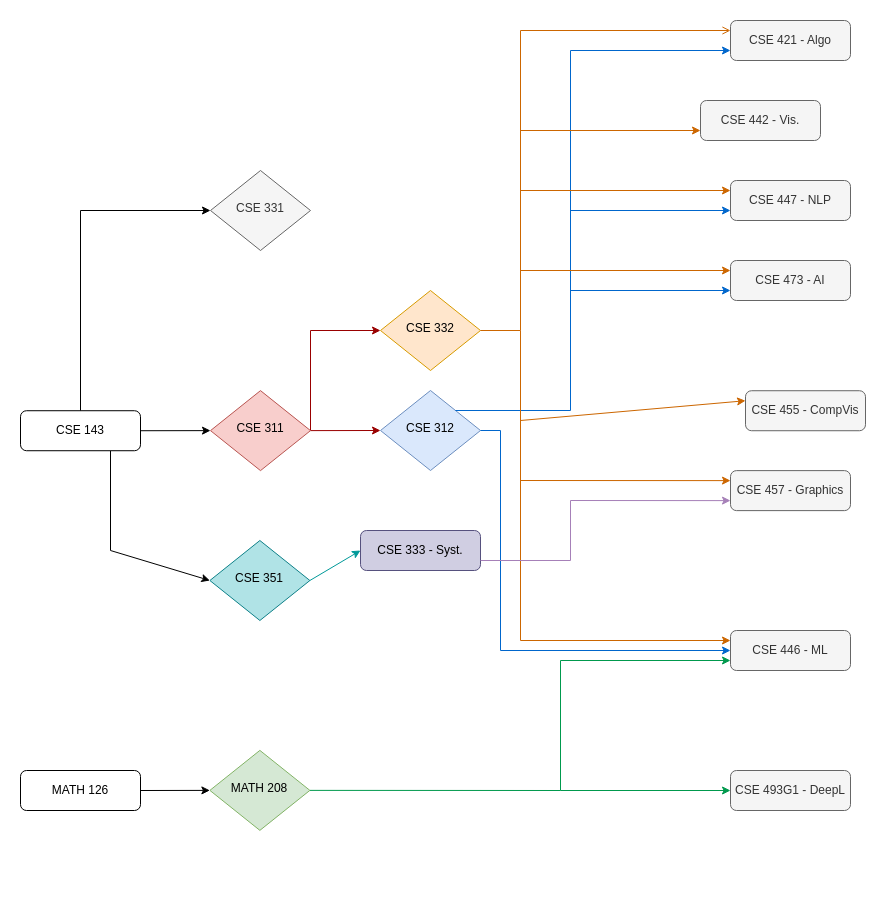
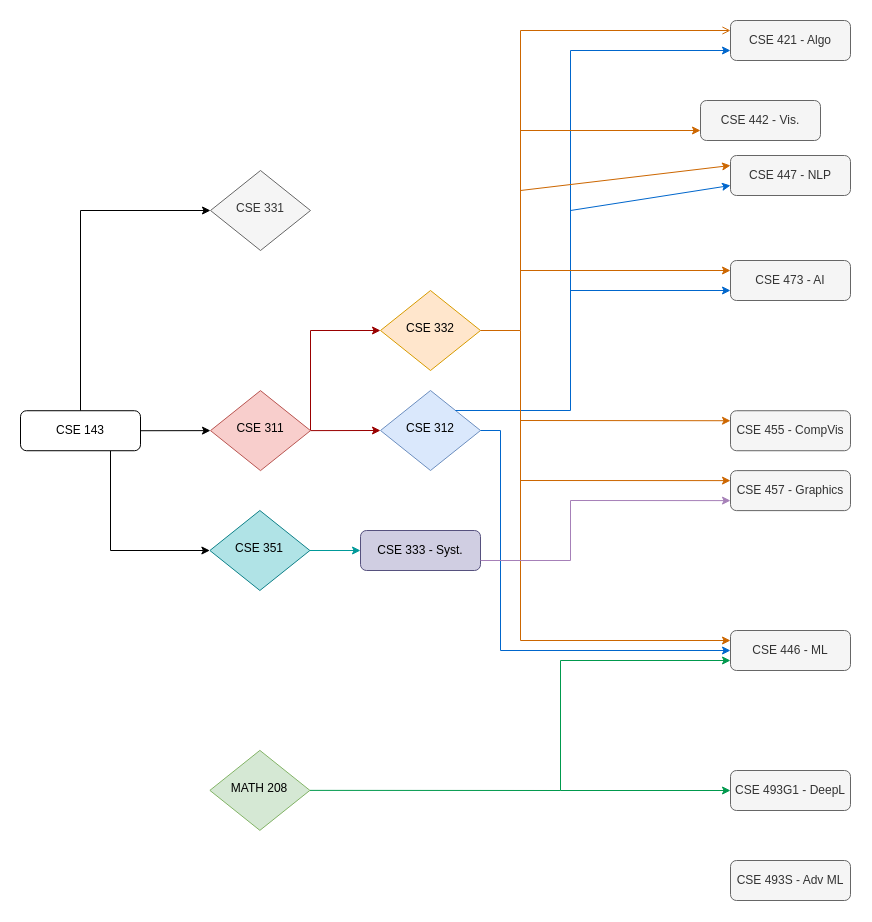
node "CSE 447 - NLP": moved (791, 201) -> (791, 176)
node "CSE 455 - CompVis": moved (806, 411) -> (791, 431)
node "CSE 351": moved (260, 581) -> (260, 551)
edge "MATH 126" -> "MATH 208": removed
node "MATH 126": removed
node "CSE 493S - Adv ML": added
